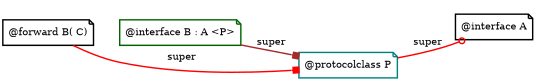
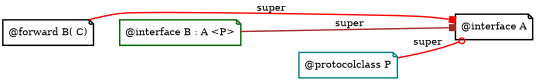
edge "@interface B : A <P>" -> "@protocolclass P": now "@interface B : A <P>" -> "@interface A"
edge "@forward B( C)" -> "@protocolclass P": now "@forward B( C)" -> "@interface A"
